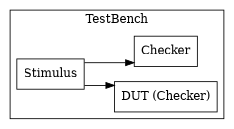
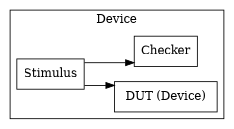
cluster "TestBench": label "TestBench" -> "Device"
node "DUT (Checker)": label "DUT (Checker)" -> "DUT (Device)"
